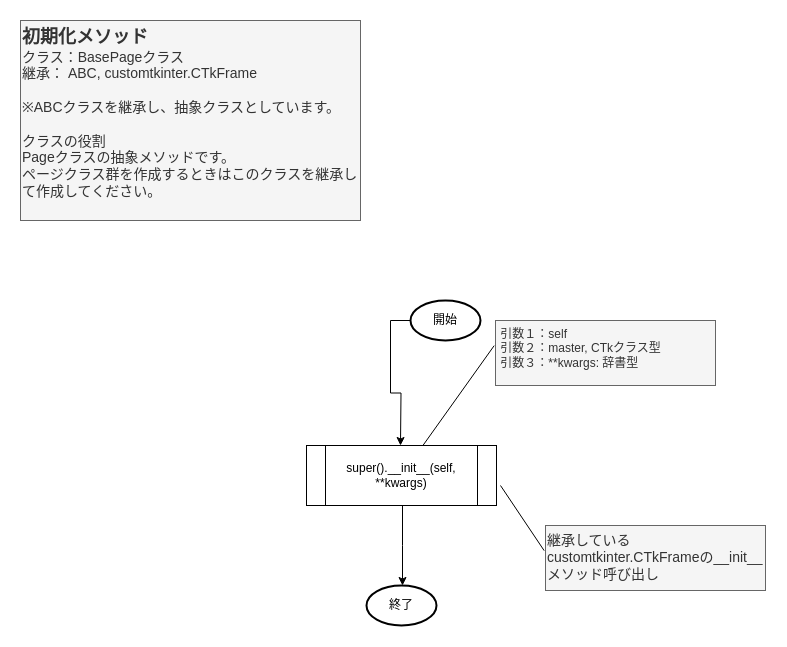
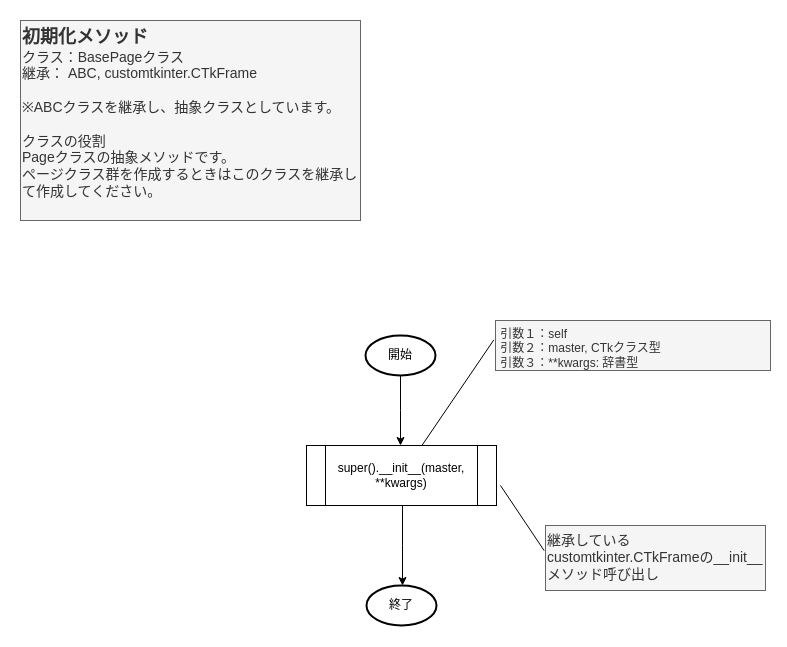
node "開始": moved (446, 321) -> (401, 356)
node "引数１：self 引数２：master, CTkクラス型 引数３：**kwargs: 辞書型": size 220x65 -> 275x50
node "super().__init__(self, **kwargs)": label "super().__init__(self, **kwargs)" -> "super().__init__(master, **kwargs)"
